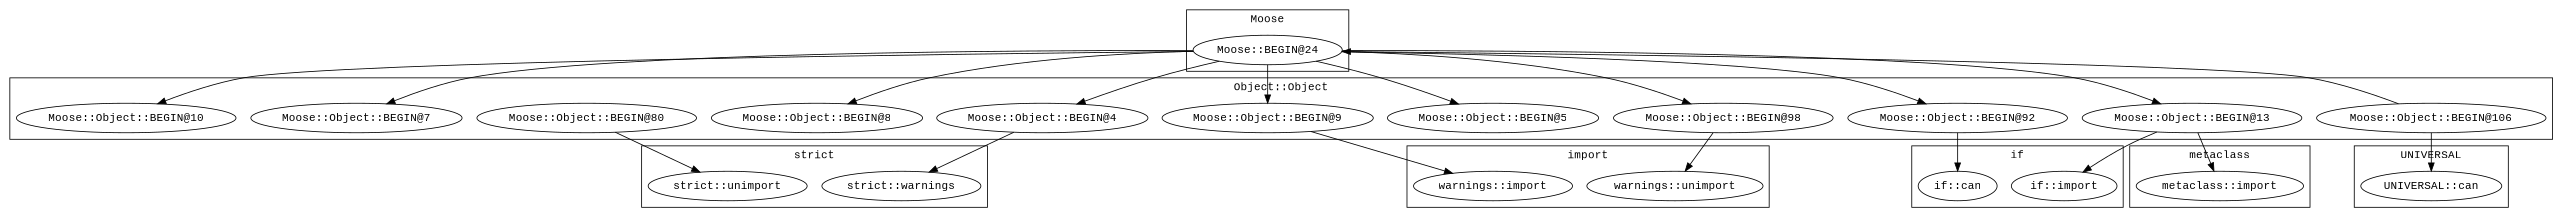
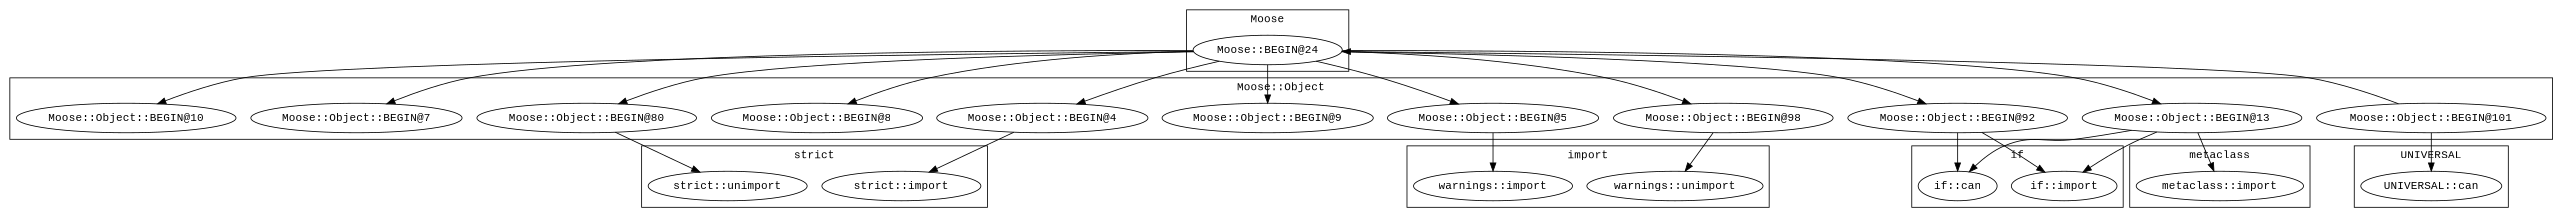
edge "Moose::BEGIN@24" -> "Moose::Object::BEGIN@80": added
cluster "Object::Object": label "Object::Object" -> "Moose::Object"
node "Moose::Object::BEGIN@106": label "Moose::Object::BEGIN@106" -> "Moose::Object::BEGIN@101"
edge "Moose::Object::BEGIN@13" -> "if::can": added
edge "Moose::Object::BEGIN@9" -> "warnings::import": now "Moose::Object::BEGIN@5" -> "warnings::import"
edge "Moose::Object::BEGIN@92" -> "if::import": added
node "strict::warnings": label "strict::warnings" -> "strict::import"
